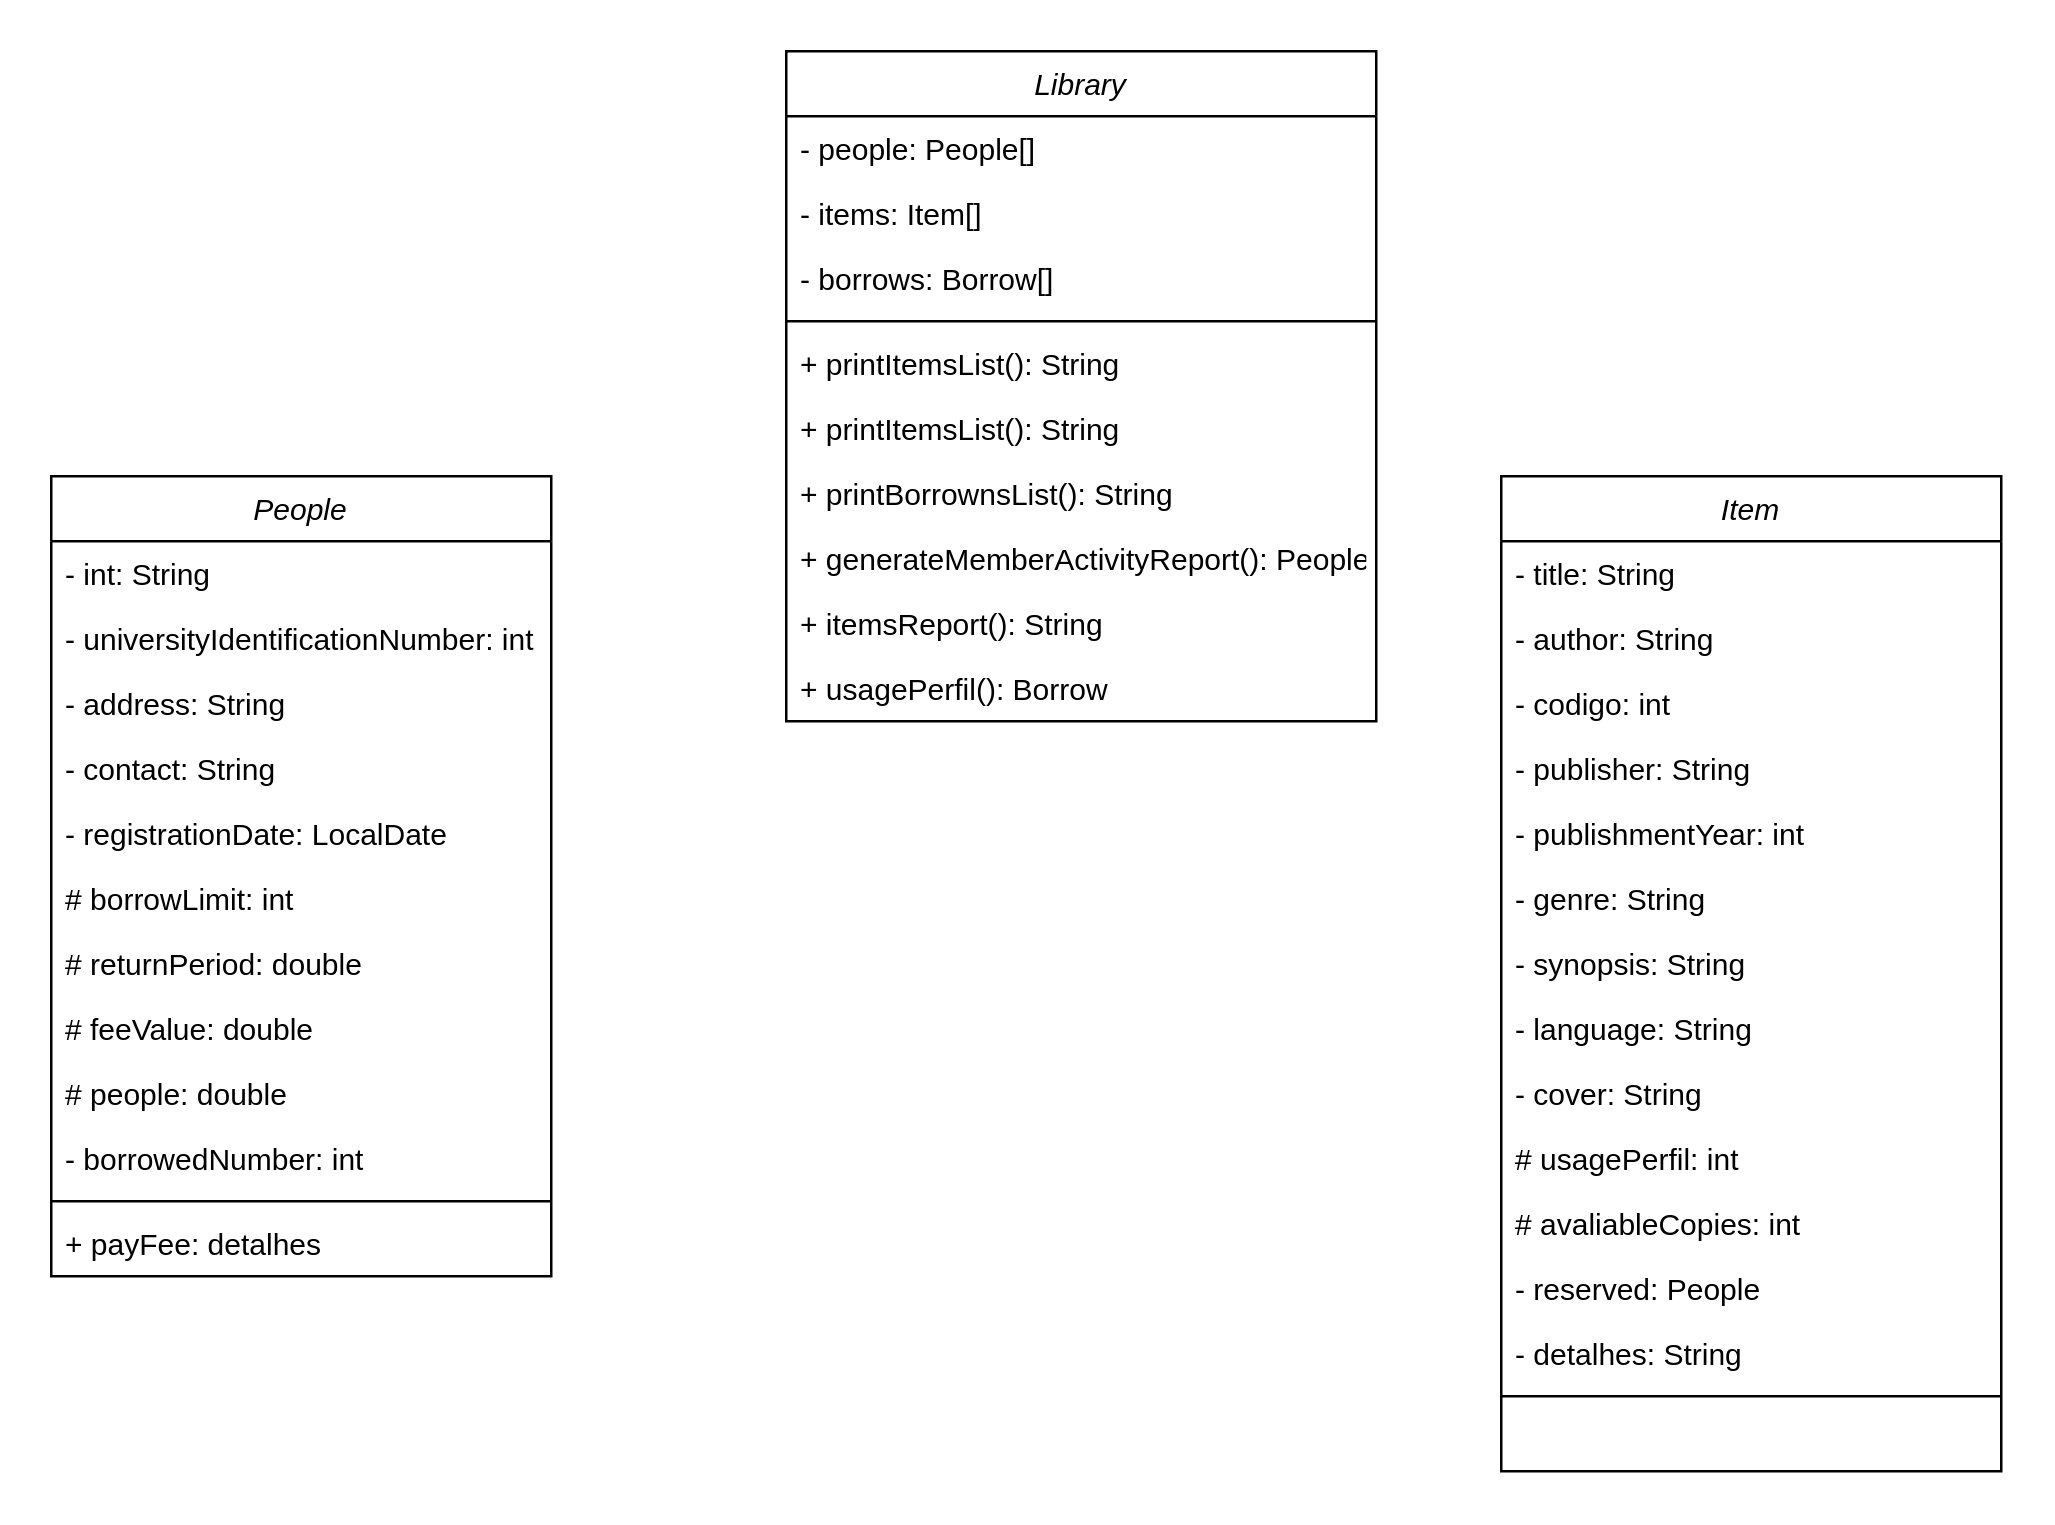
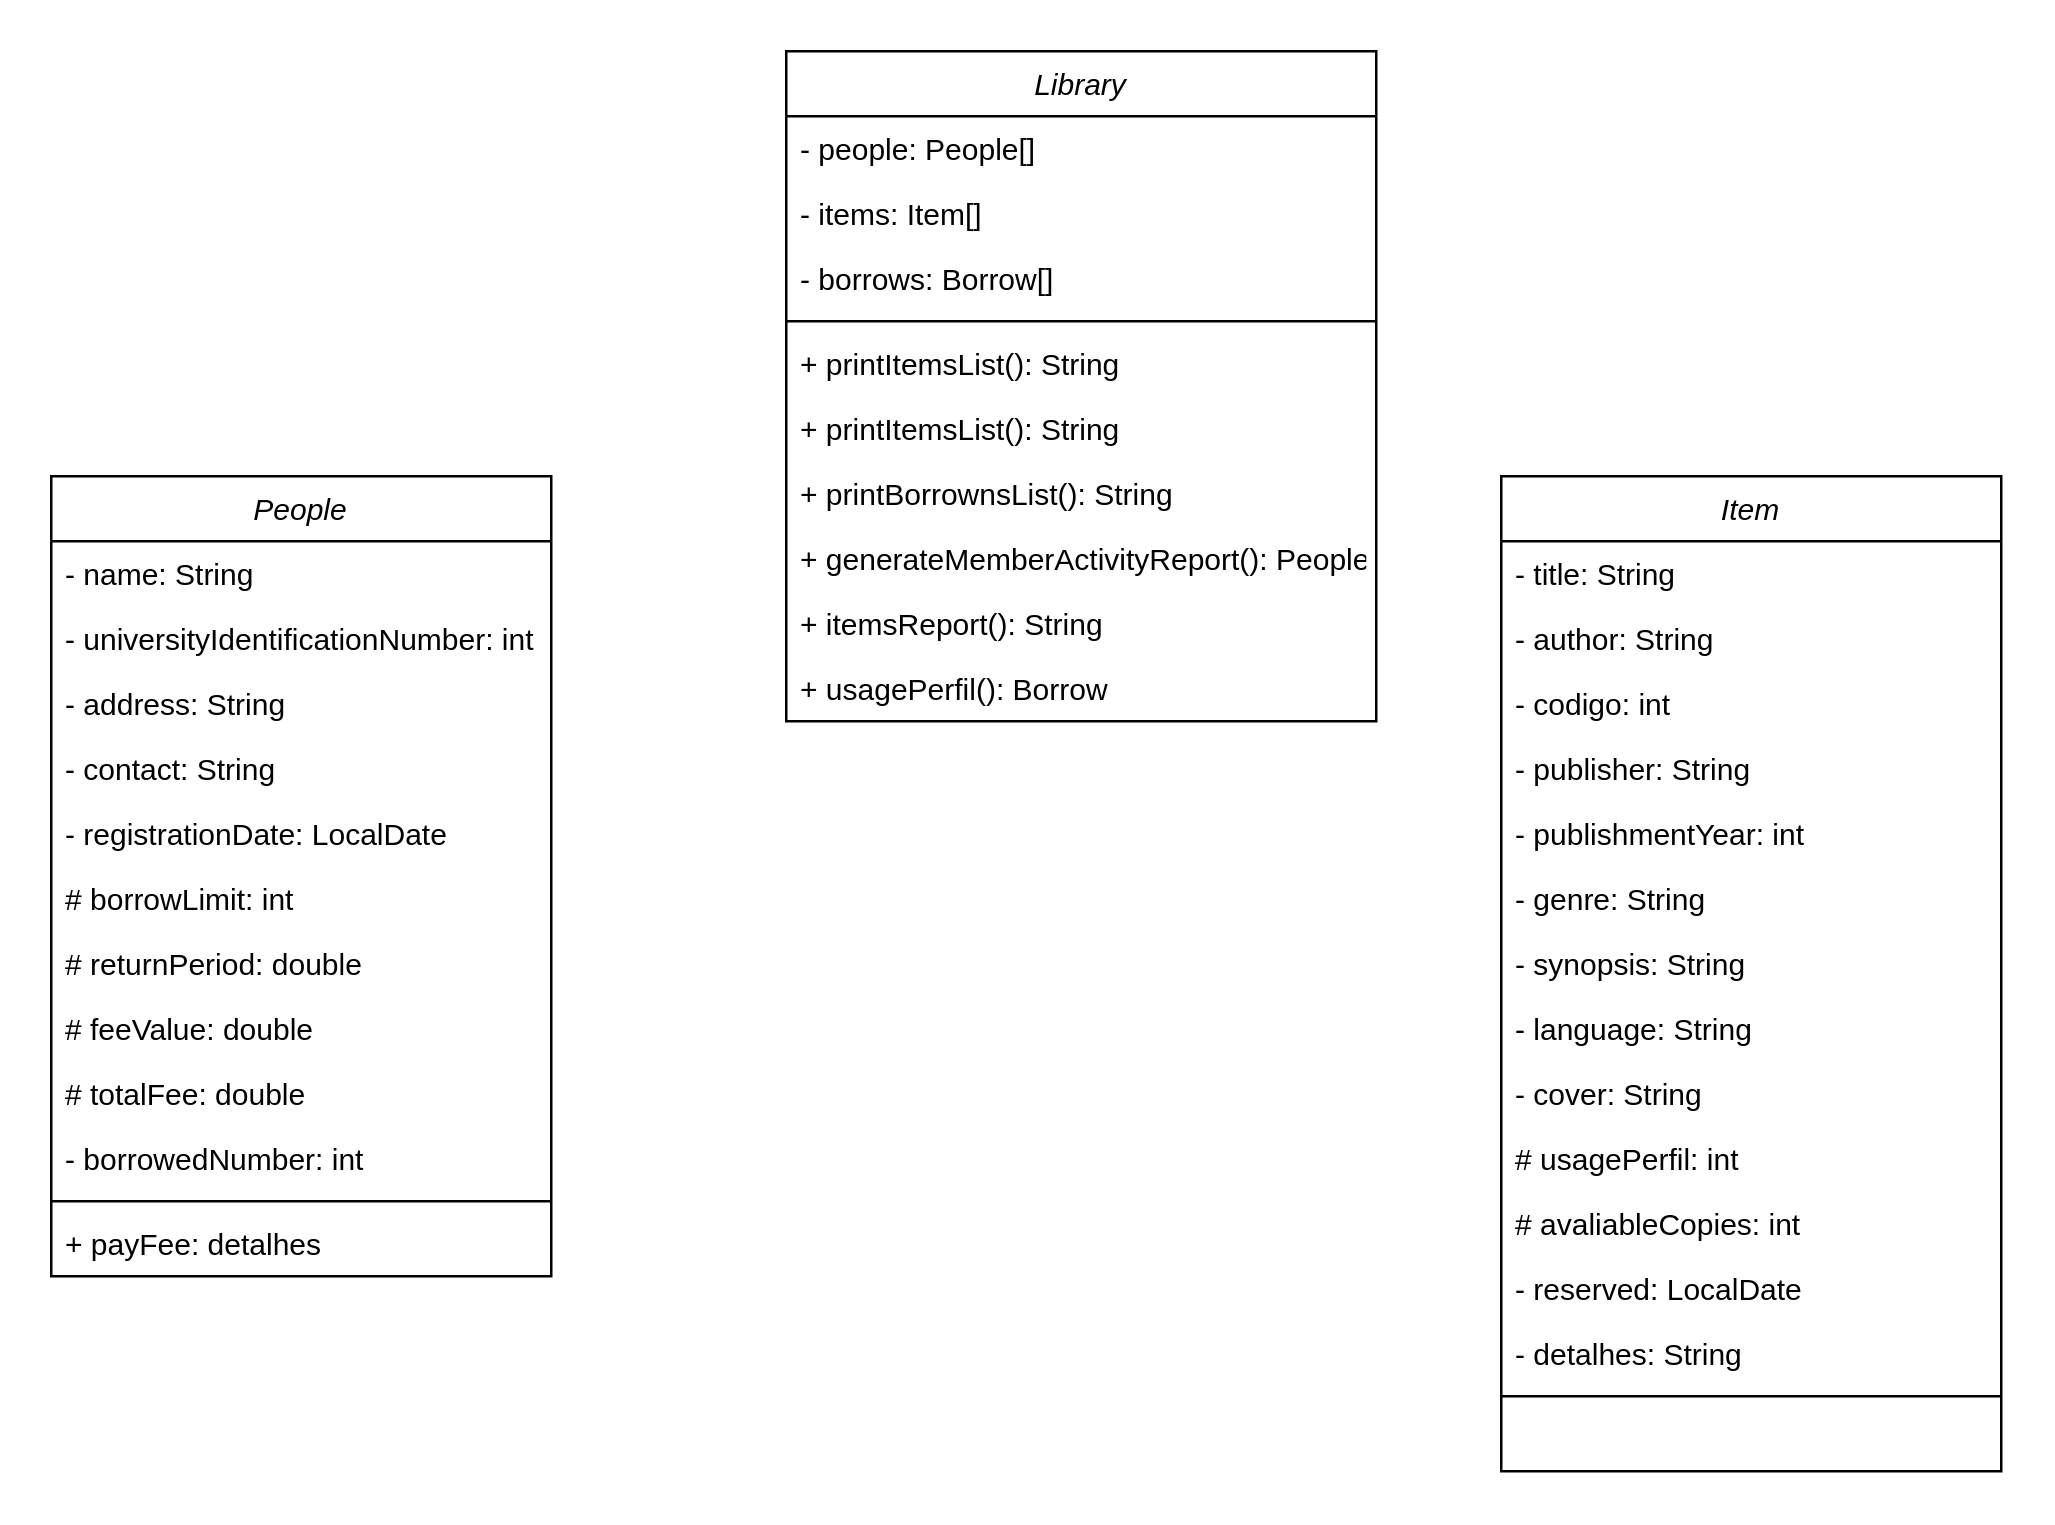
node "- int: String": label "- int: String" -> "- name: String"
node "# people: double": label "# people: double" -> "# totalFee: double"
node "- reserved: People": label "- reserved: People" -> "- reserved: LocalDate"
